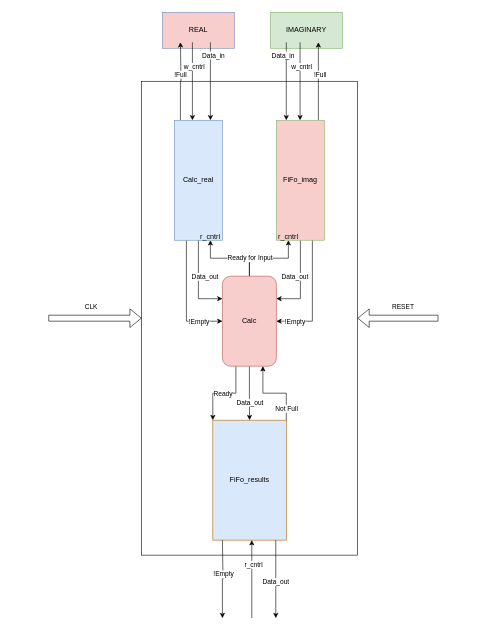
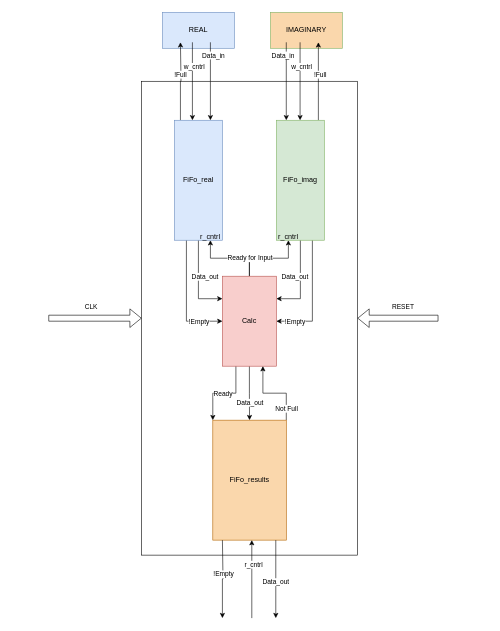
node "REAL": fillcolor #f8cecc -> #dae8fc
node "IMAGINARY": fillcolor #d5e8d4 -> #fad7ac
node "Calc_real": label "Calc_real" -> "FiFo_real"
node "FiFo_imag": fillcolor #f8cecc -> #d5e8d4
node "Calc": shape rounded rectangle -> rectangle
node "FiFo_results": fillcolor #dae8fc -> #fad7ac
